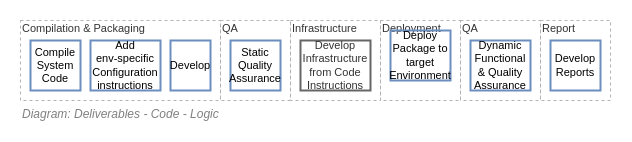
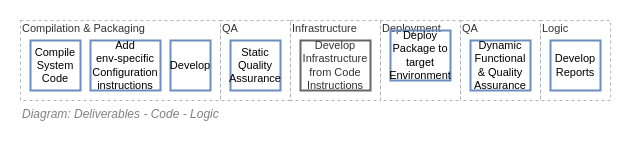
node "Report": label "Report" -> "Logic"
